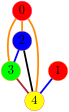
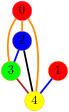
node "4": color deeppink -> darkorange
